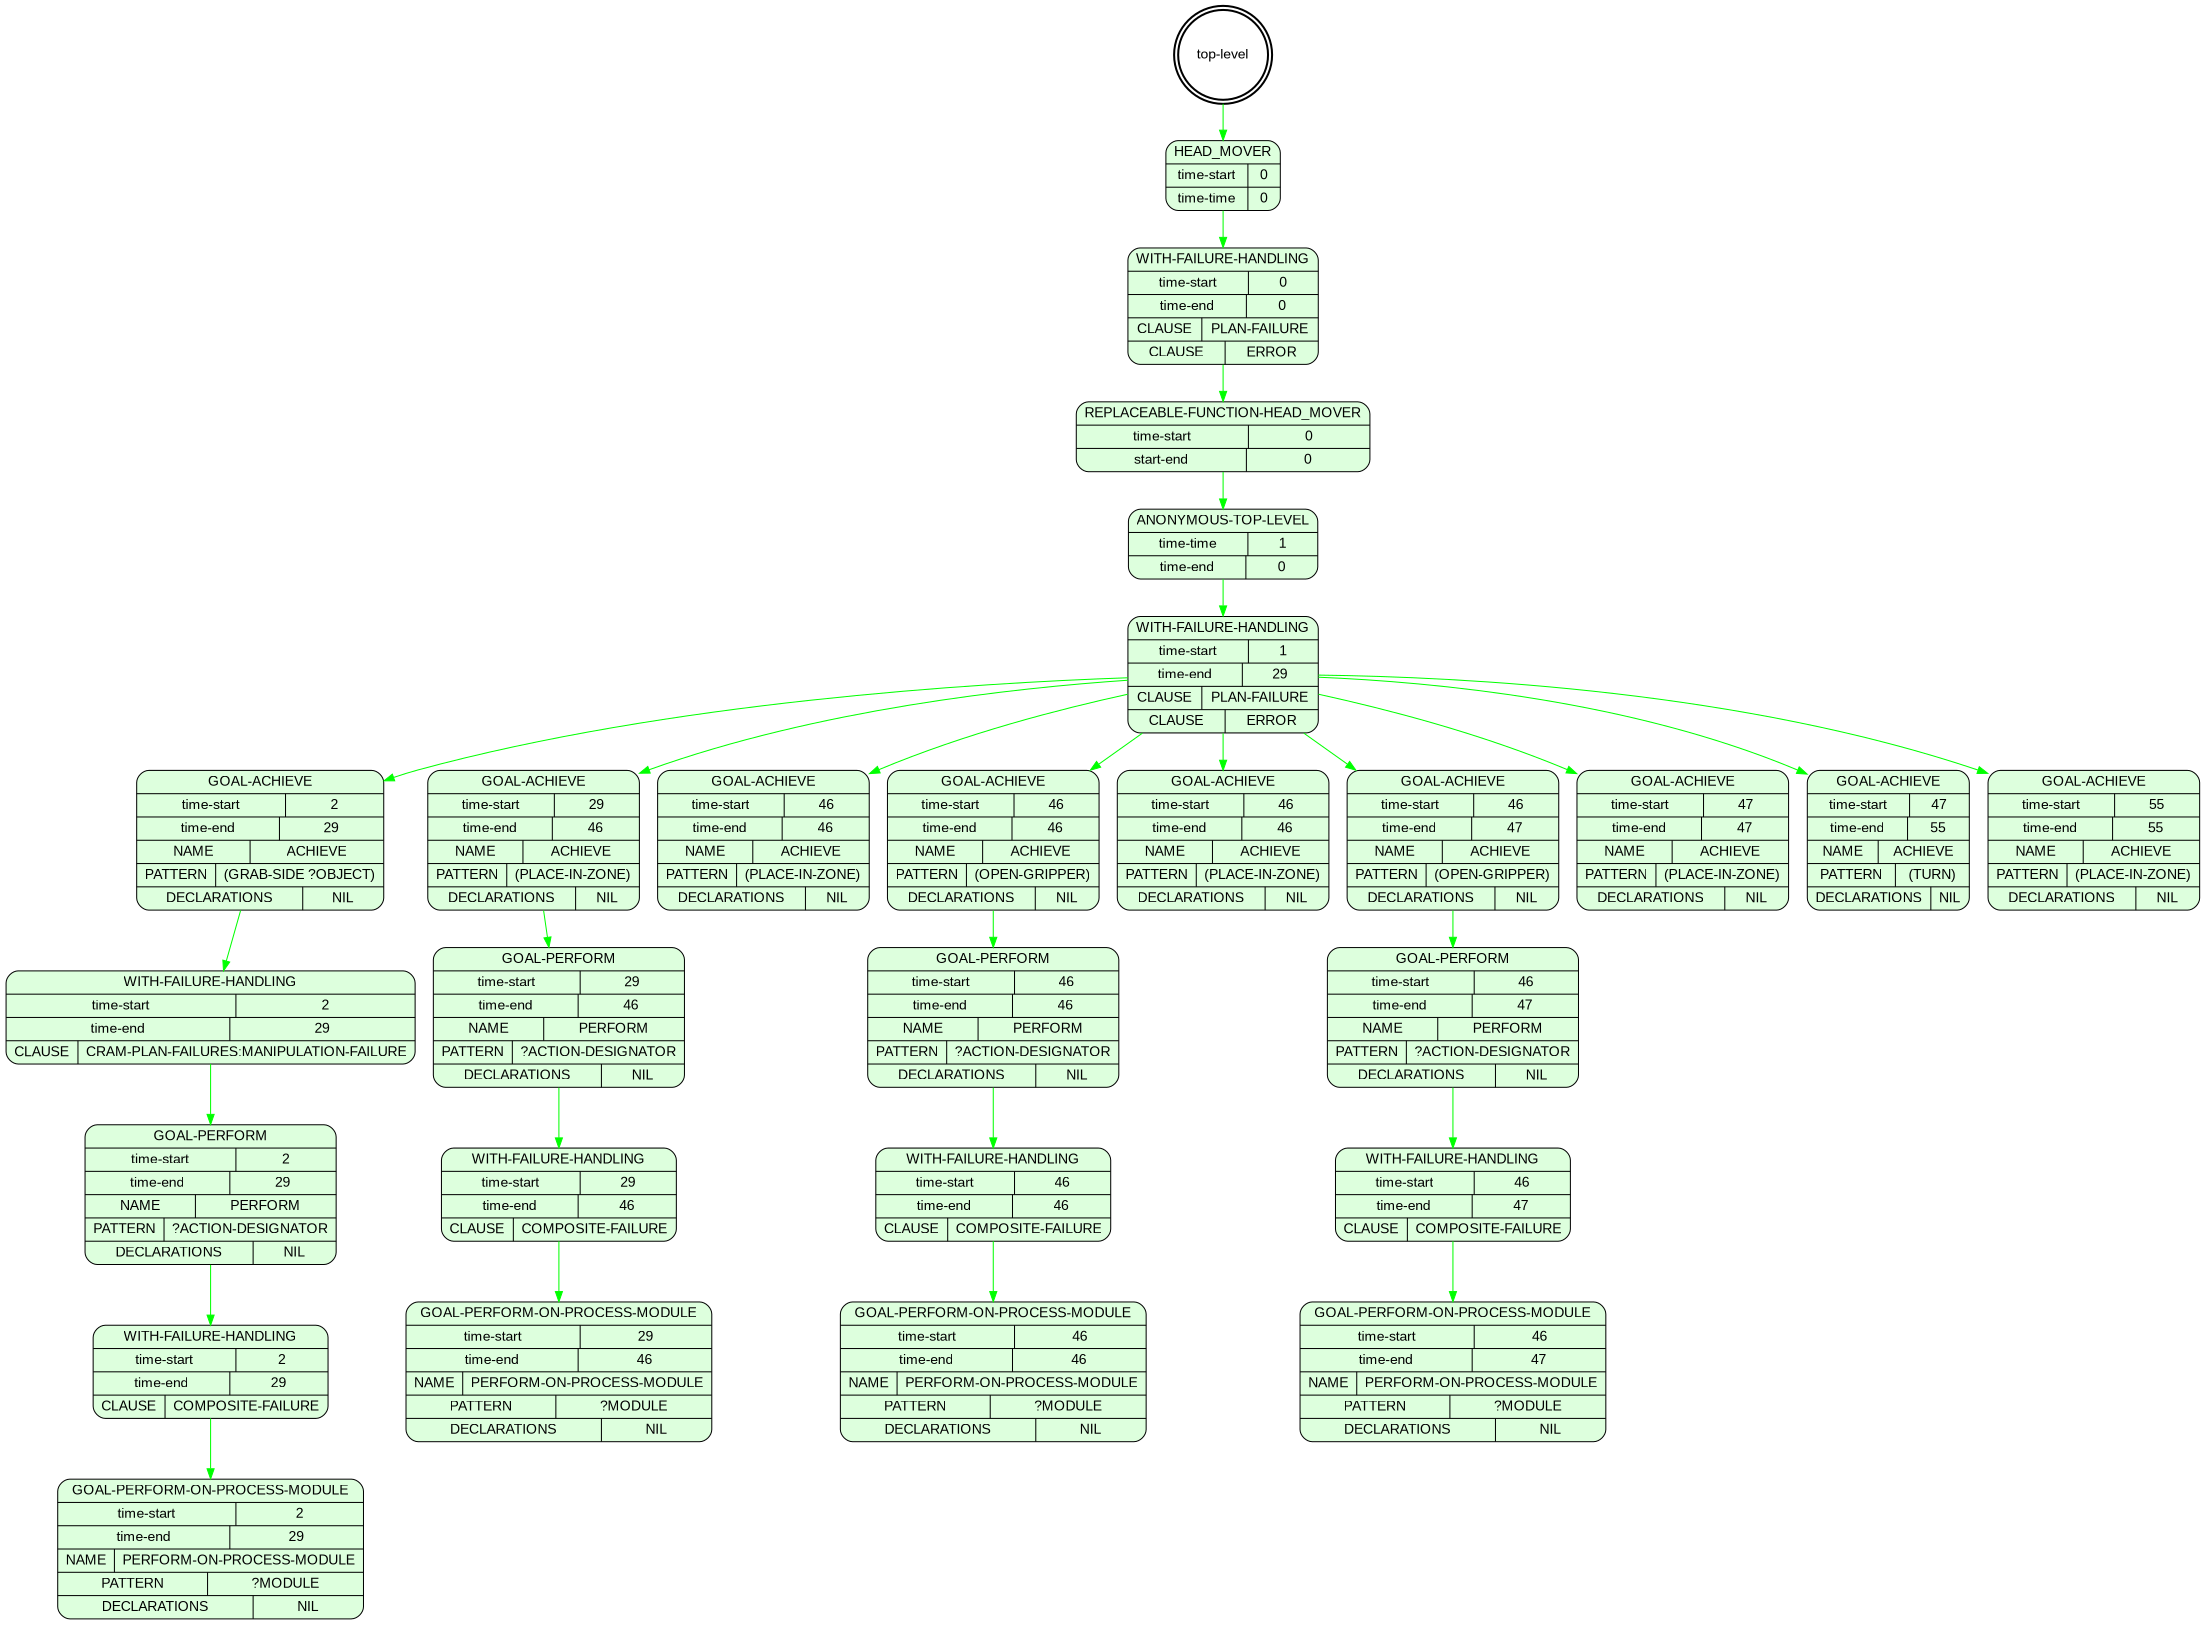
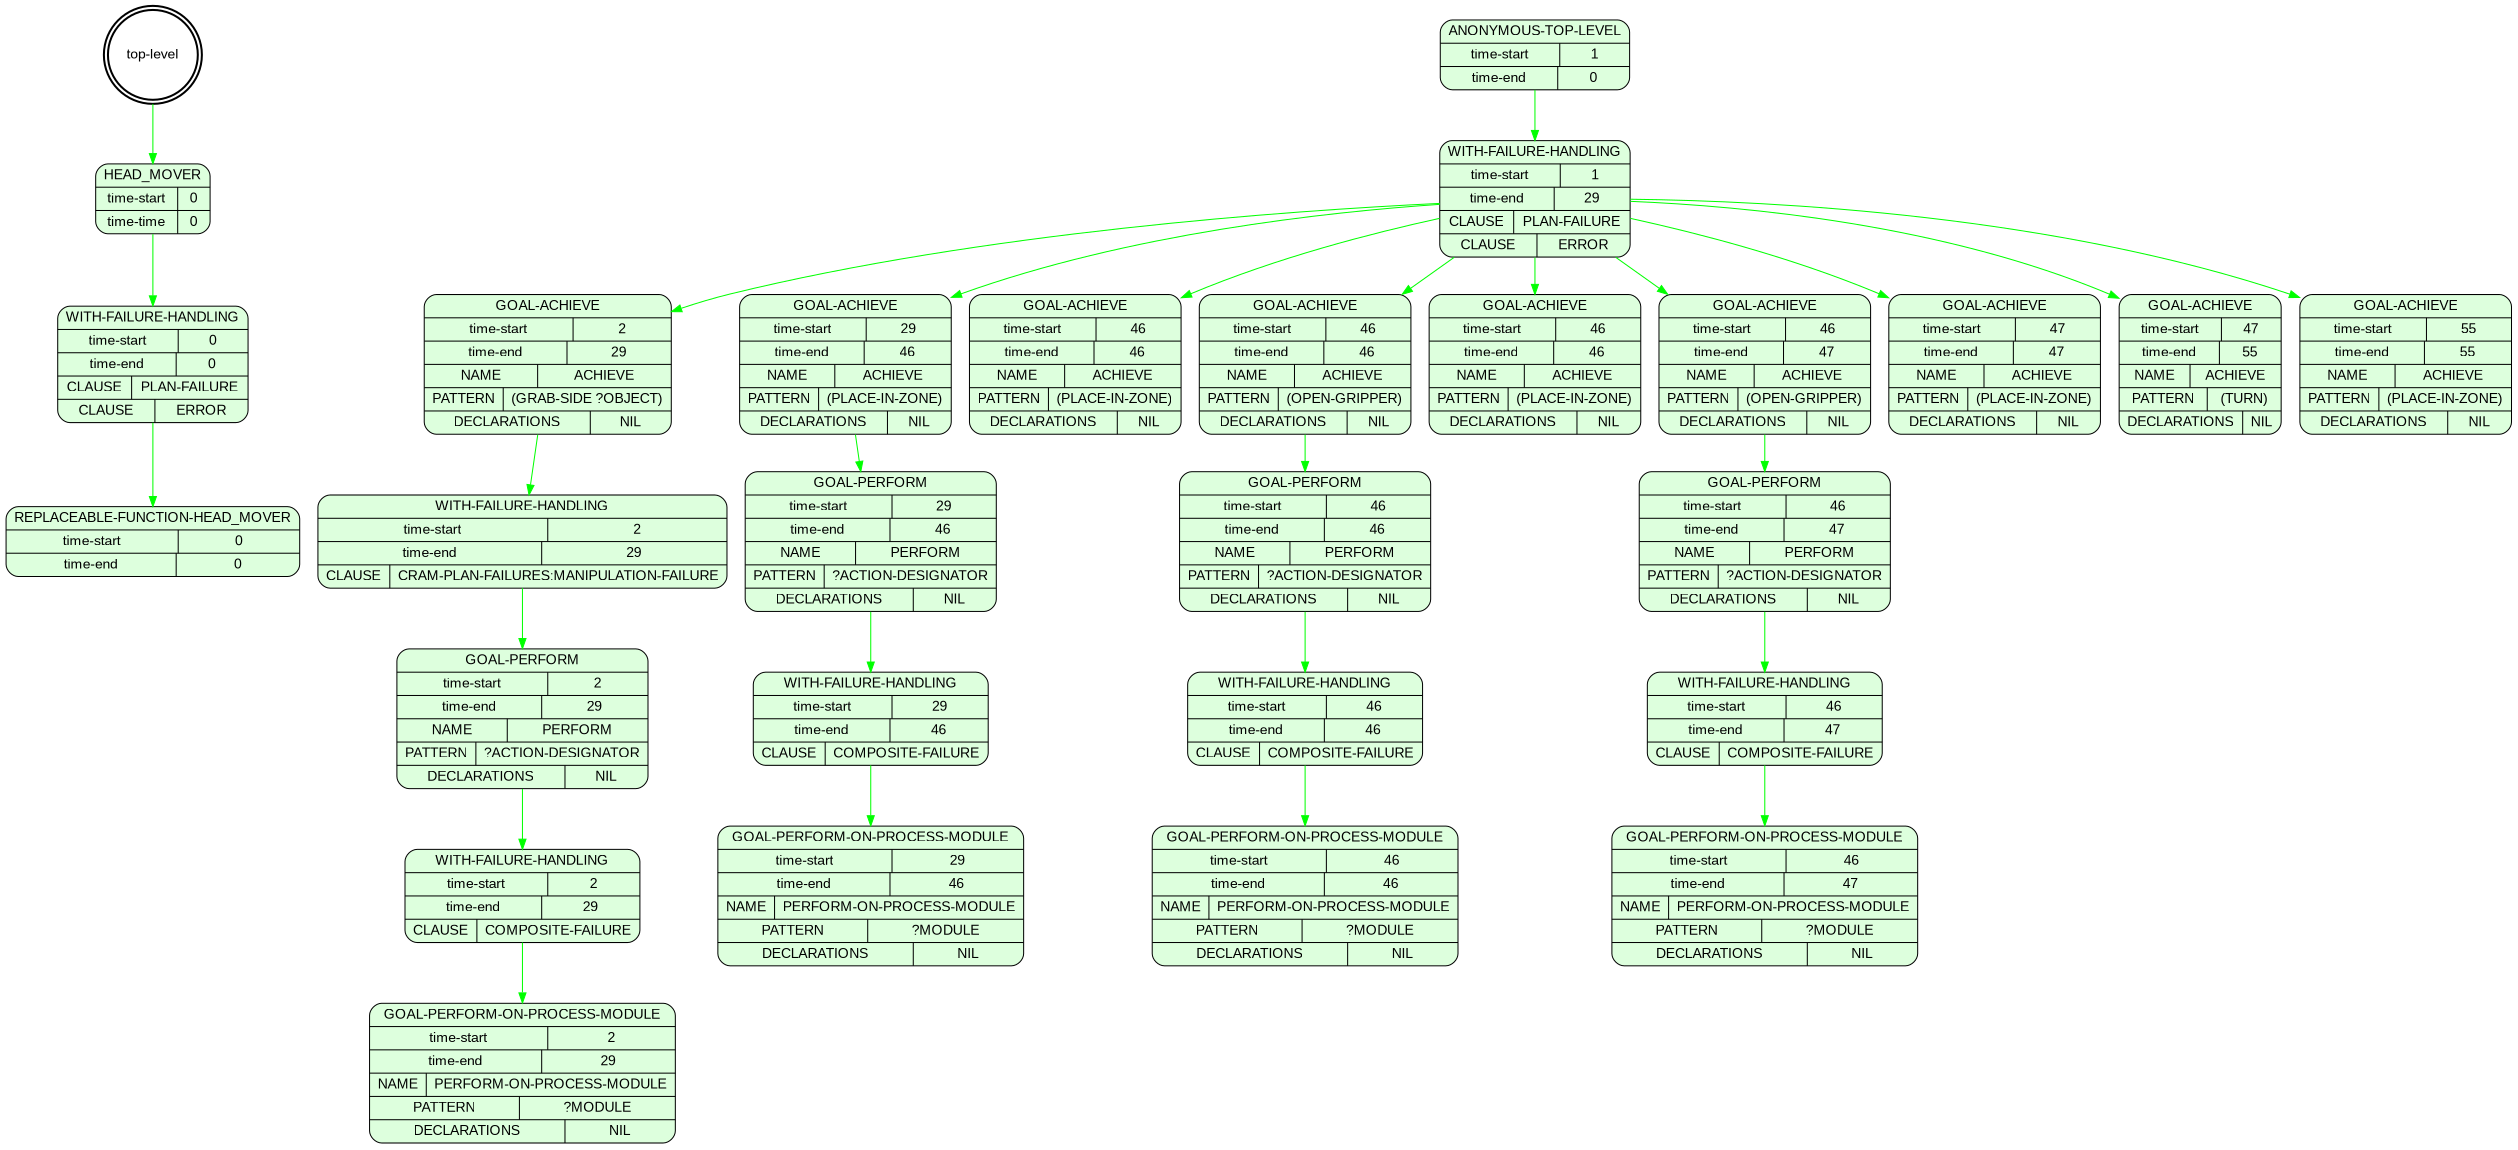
node "REPLACEABLE-FUNCTION-HEAD_MOVER": text "start-end" -> "time-end"
edge "REPLACEABLE-FUNCTION-HEAD_MOVER" -> "ANONYMOUS-TOP-LEVEL": removed
node "ANONYMOUS-TOP-LEVEL": text "time-time" -> "time-start"
